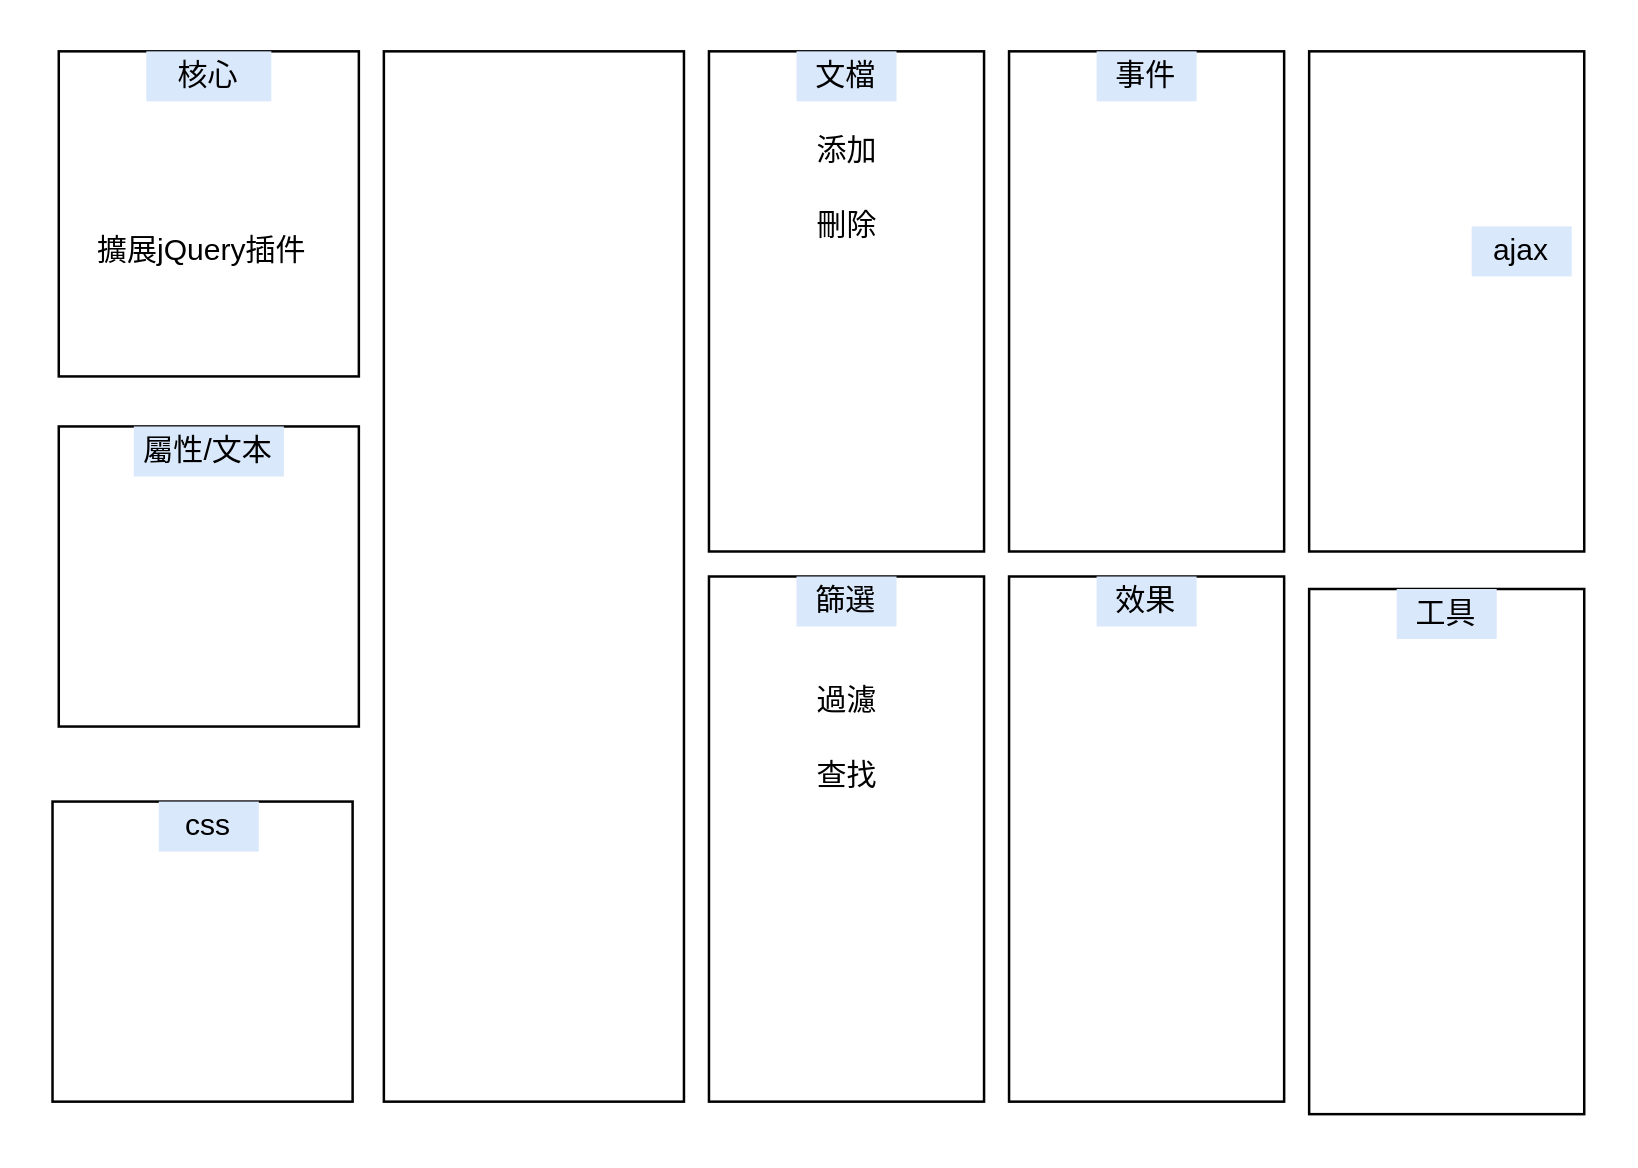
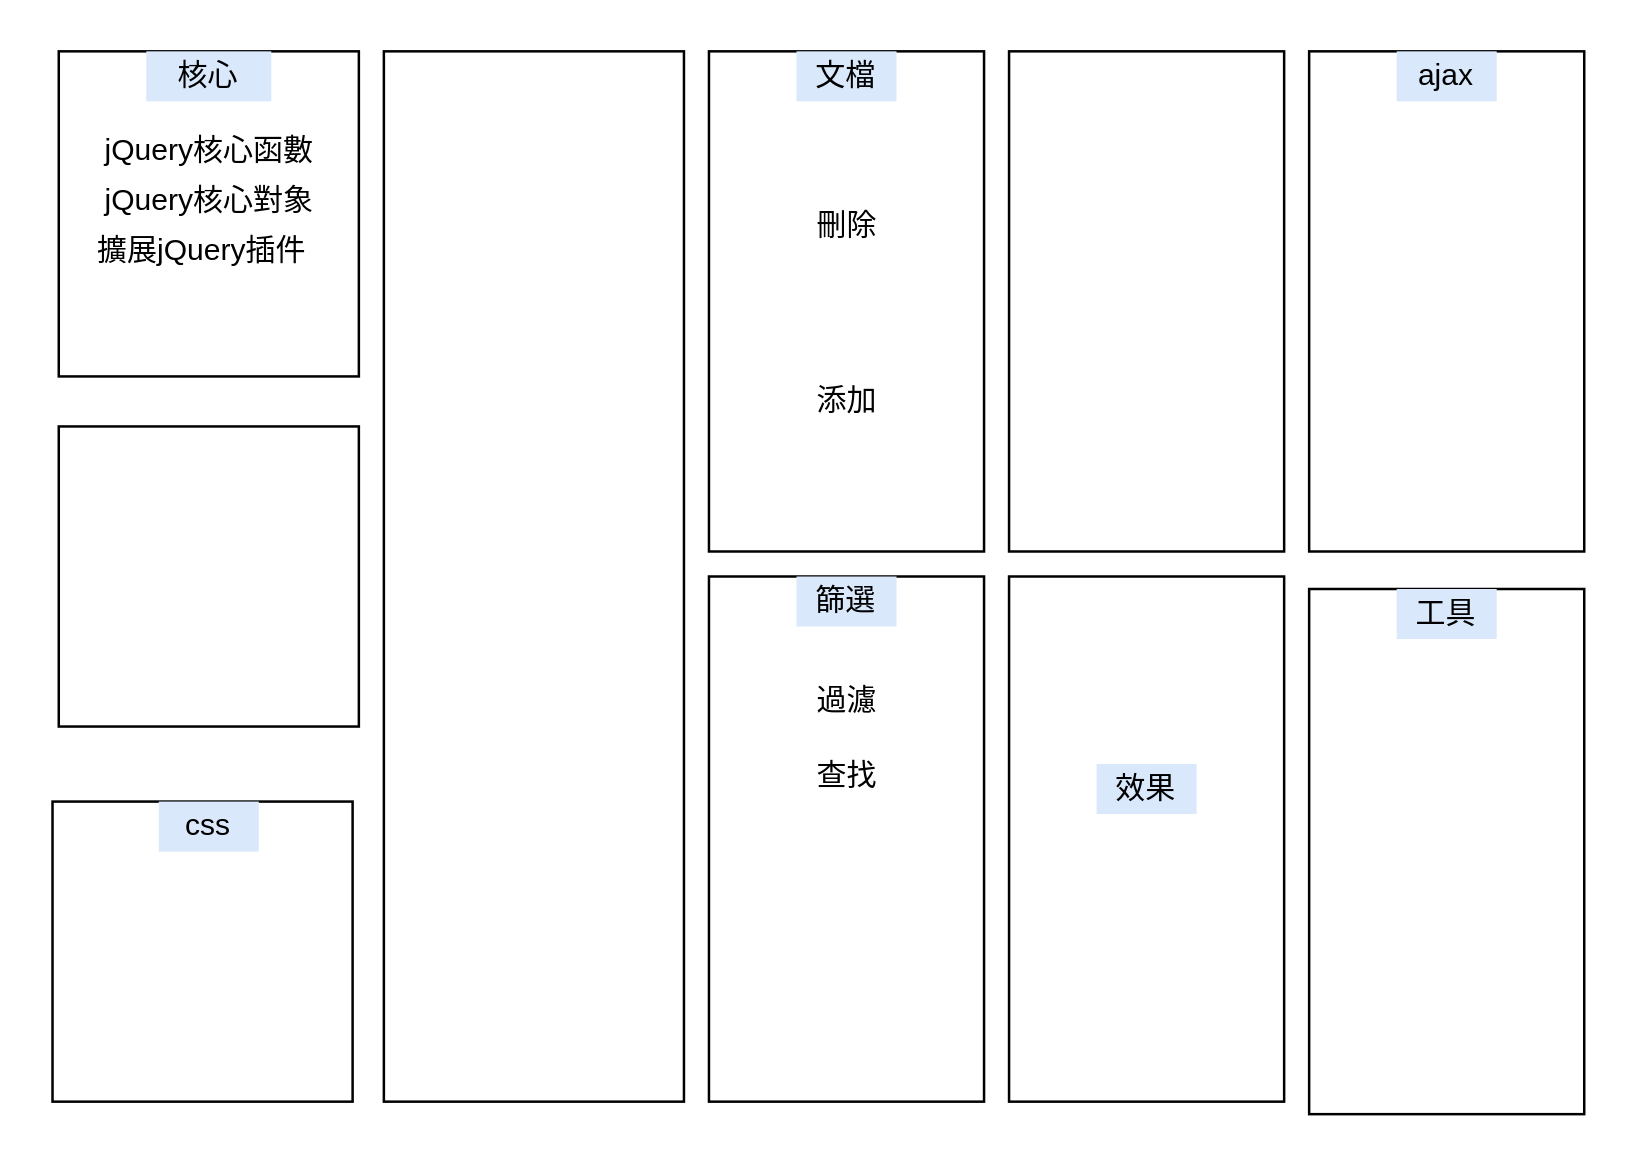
node "事件": removed
node "jQuery核心函數": added
node "添加": moved (846, 151) -> (846, 401)
node "jQuery核心對象": added
node "ajax": moved (1521, 251) -> (1446, 76)
node "屬性/文本": removed
node "效果": moved (1146, 601) -> (1146, 789)
